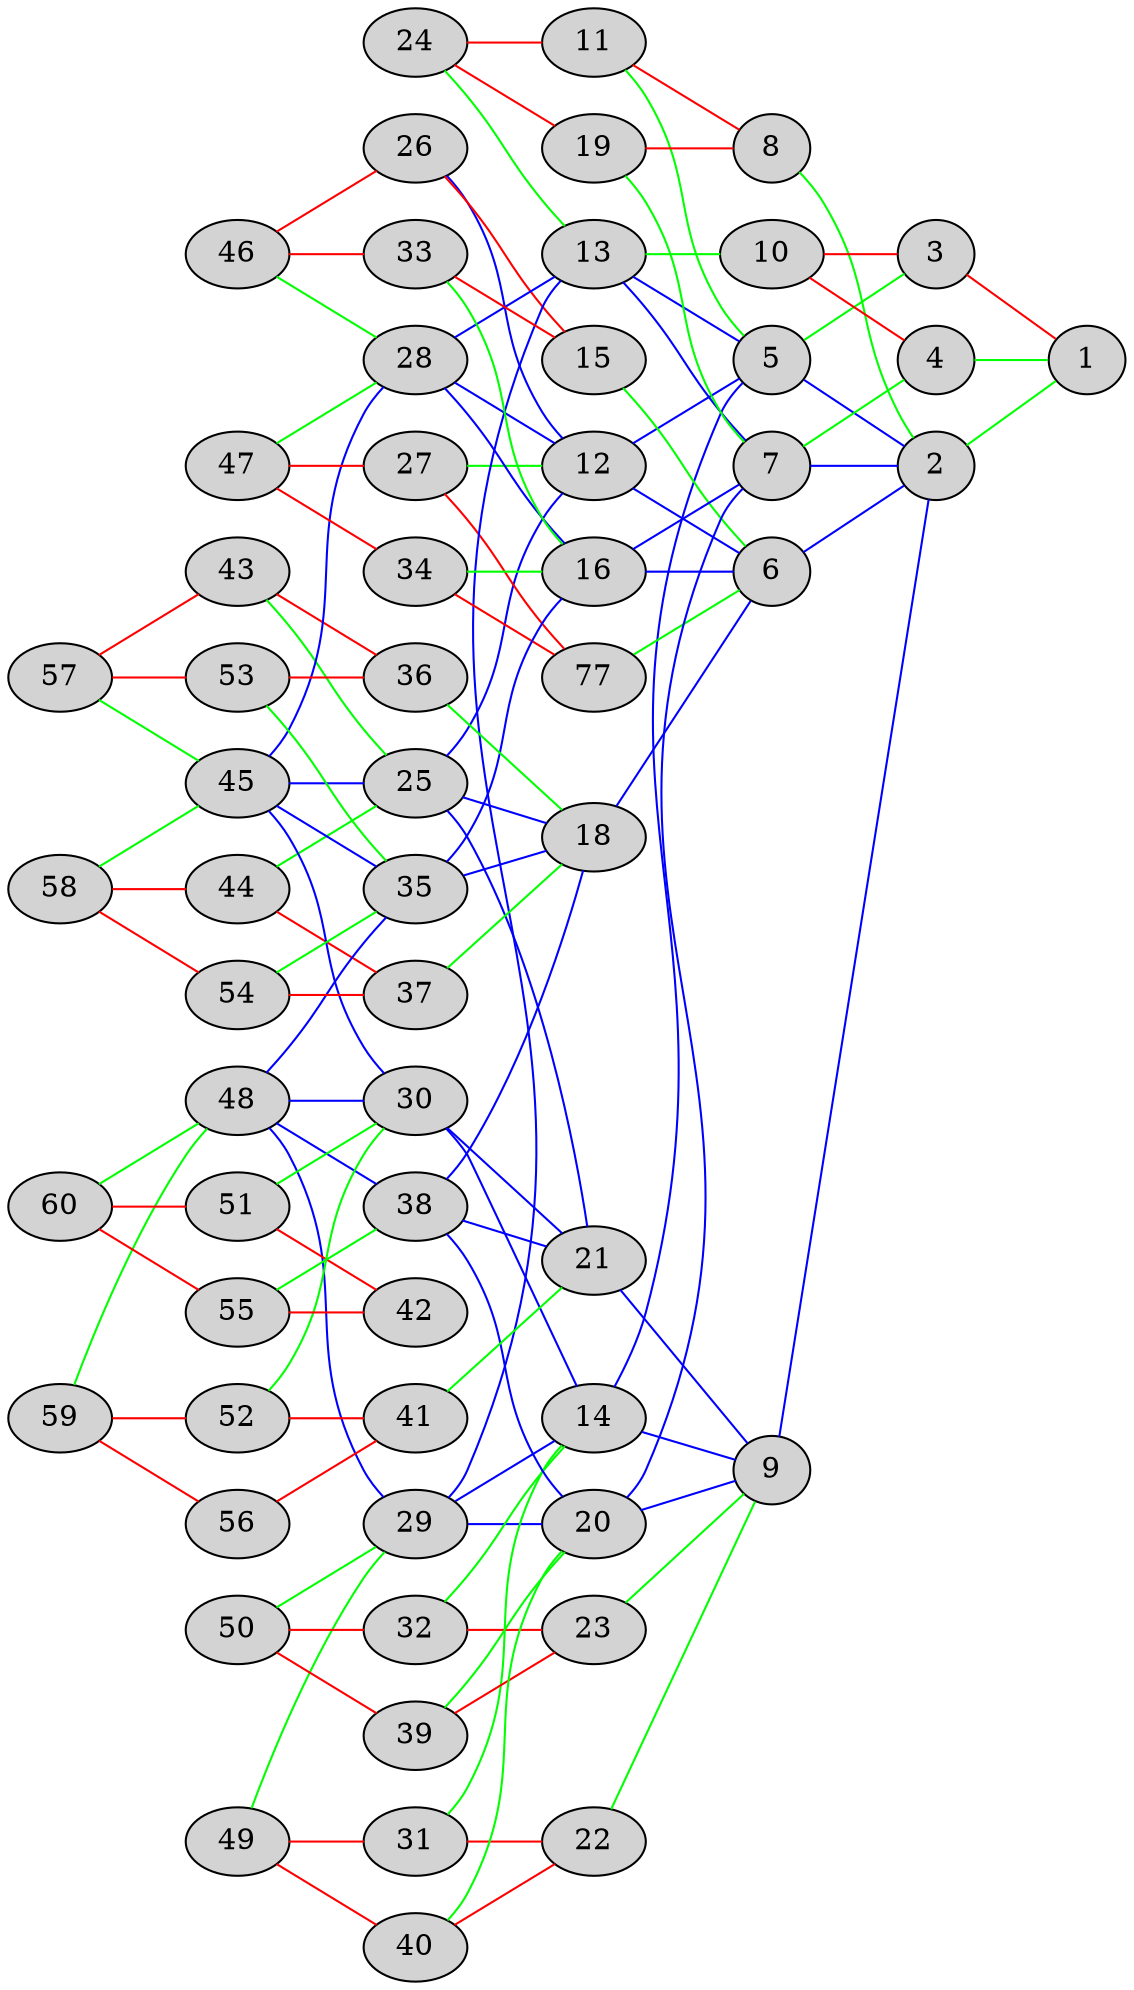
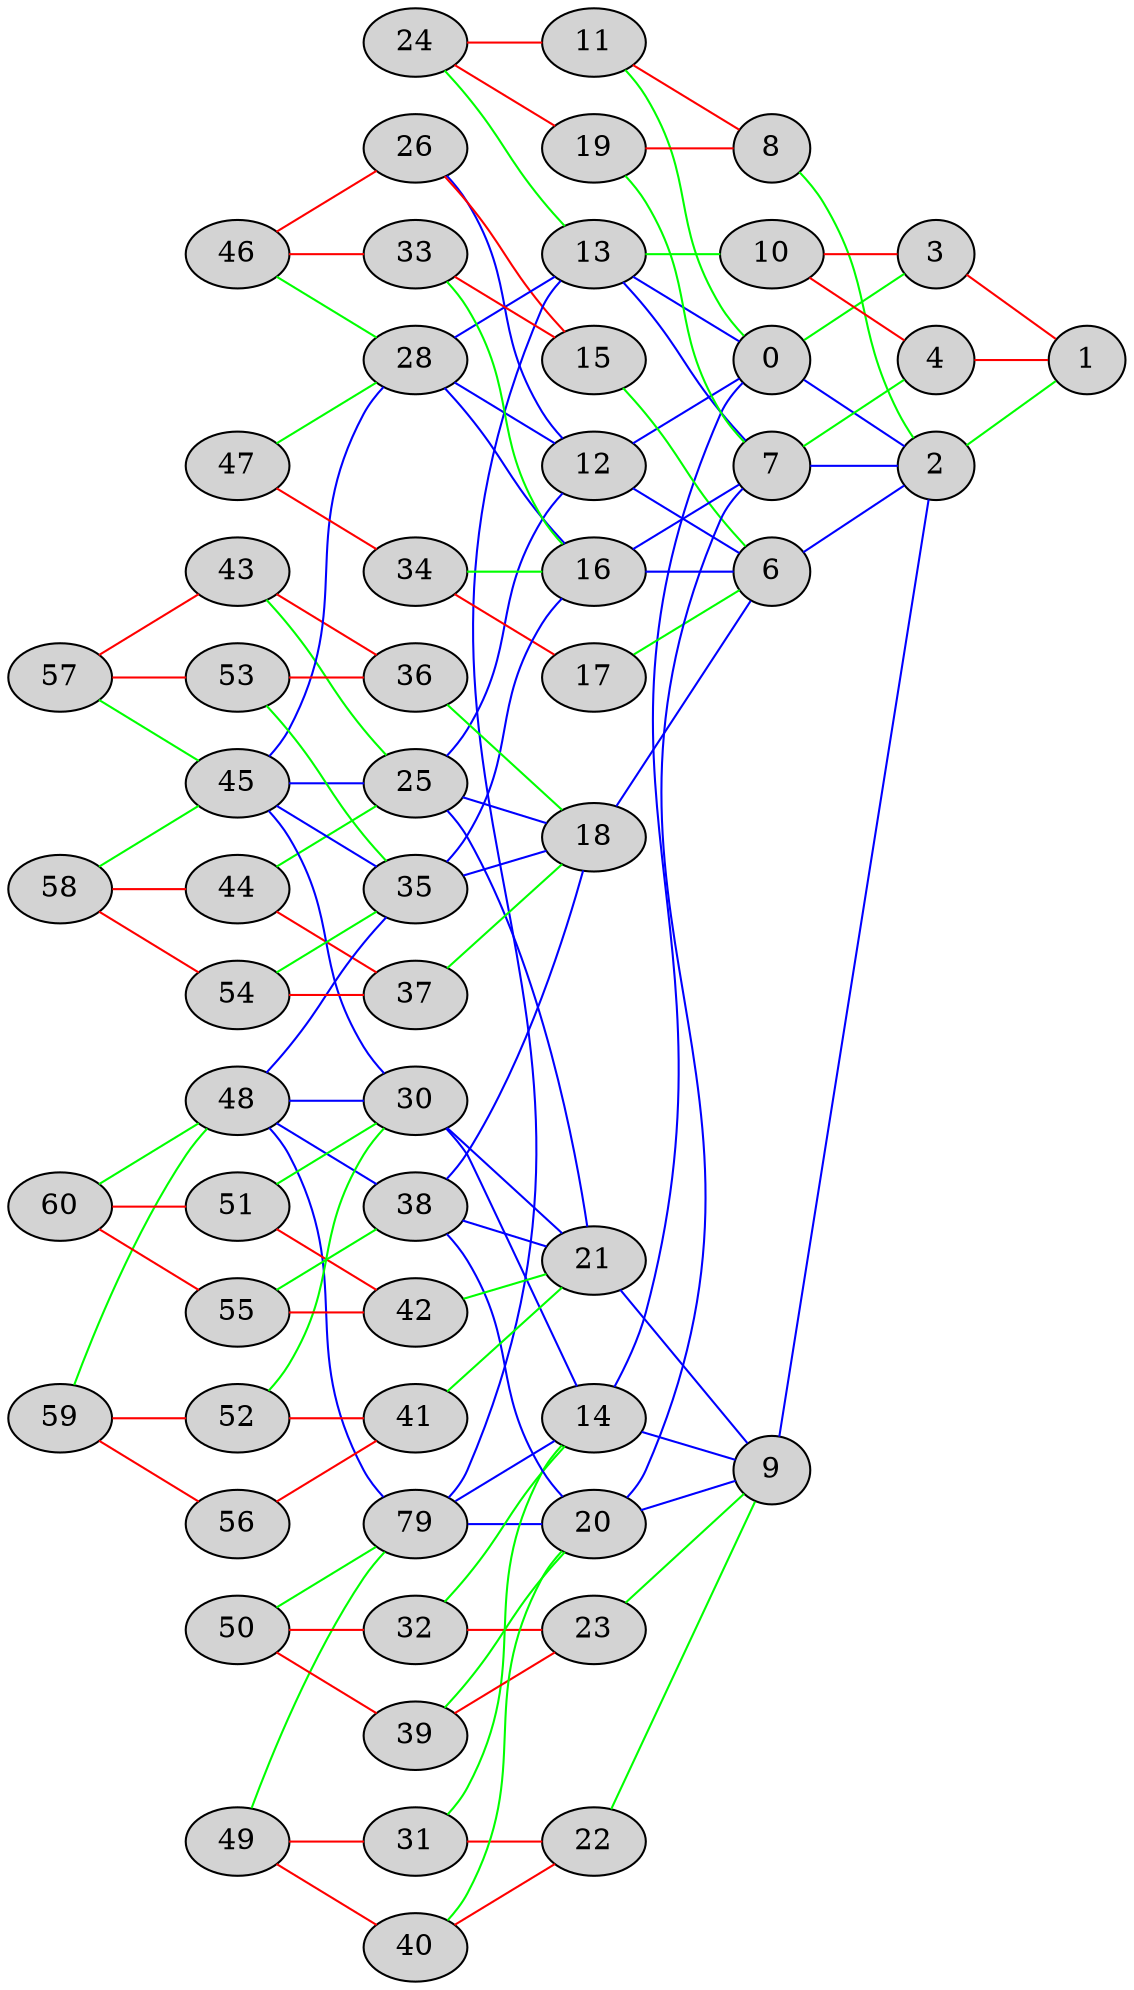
node "5": label "5" -> "0"
edge "4" -- "1": color green -> red
node "27": removed
node "77": label "77" -> "17"
edge "21" -- "42": added
node "29": label "29" -> "79"
